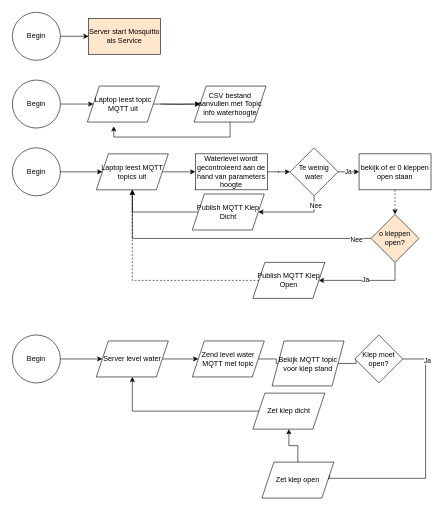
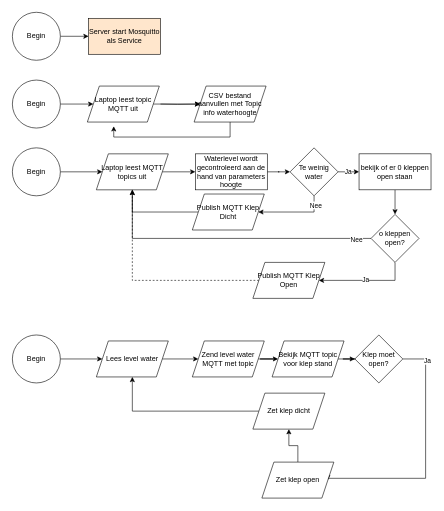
edge "bekijk of er 0 kleppen open staan" -> "o kleppen open?": style dashed -> solid
node "o kleppen open?": fillcolor #ffe6cc -> #ffffff
node "Server level water": label "Server level water" -> "Lees level water"
node "Bekijk MQTT topic voor klep stand": size 72x45 -> 72x36
